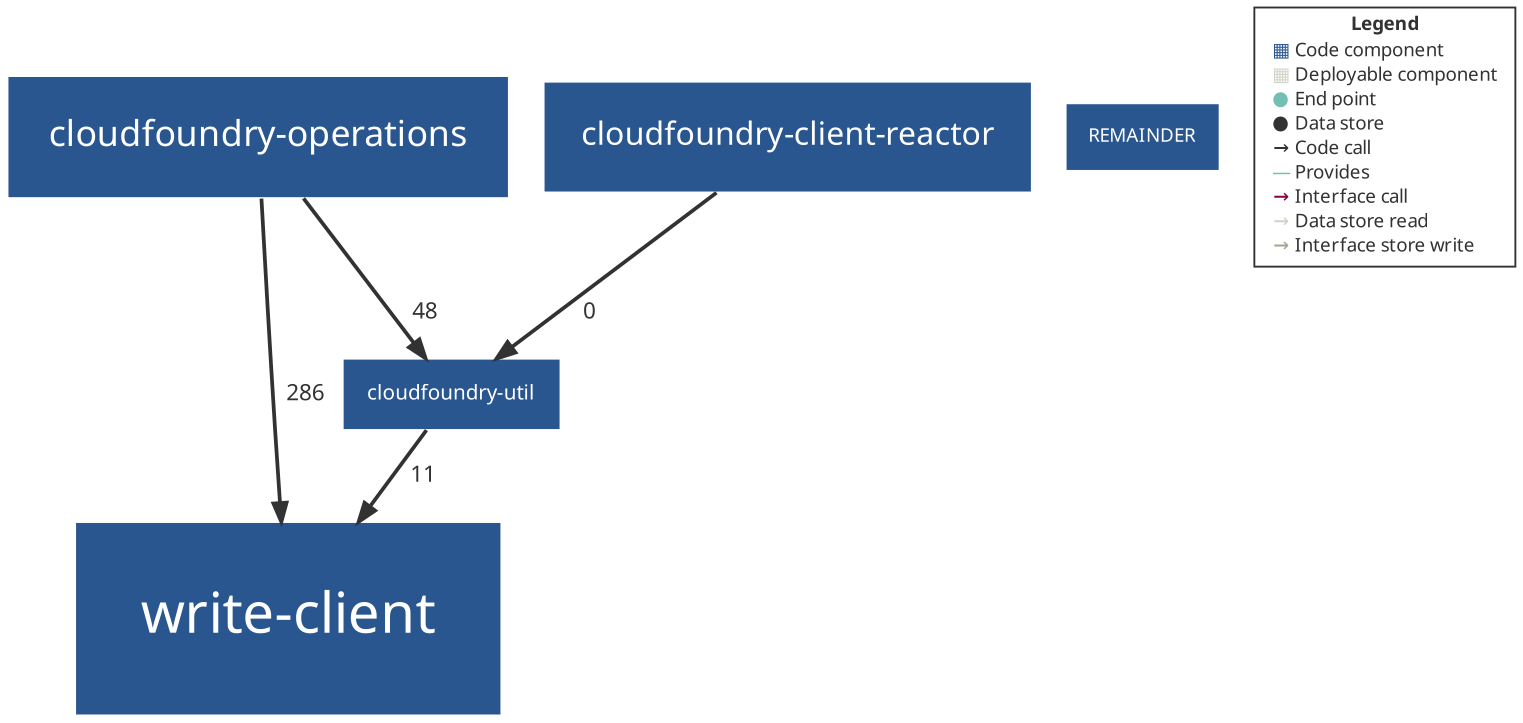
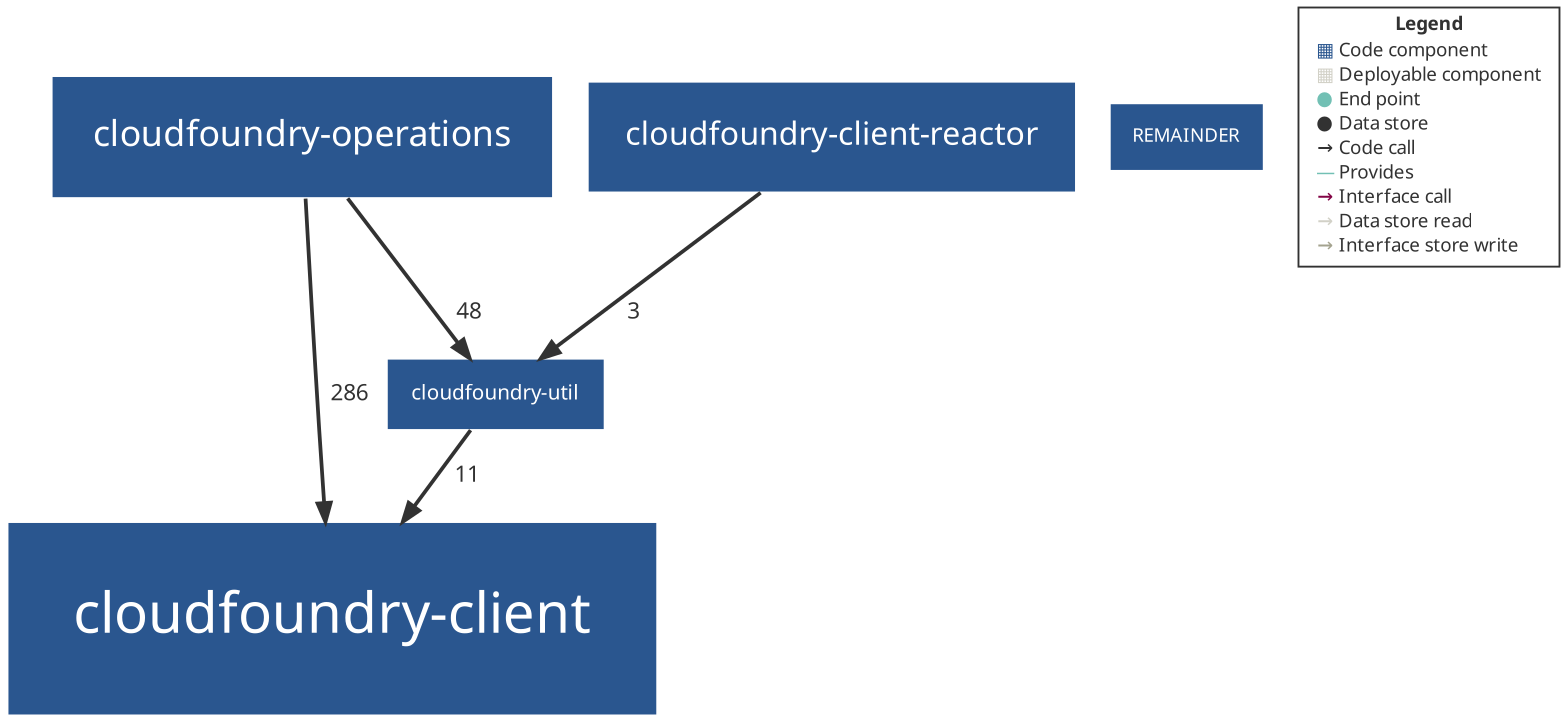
edge "cloudfoundry-client-reactor" -> "cloudfoundry-util": label "  0" -> "  3"
node "write-client": label "write-client" -> "cloudfoundry-client"
